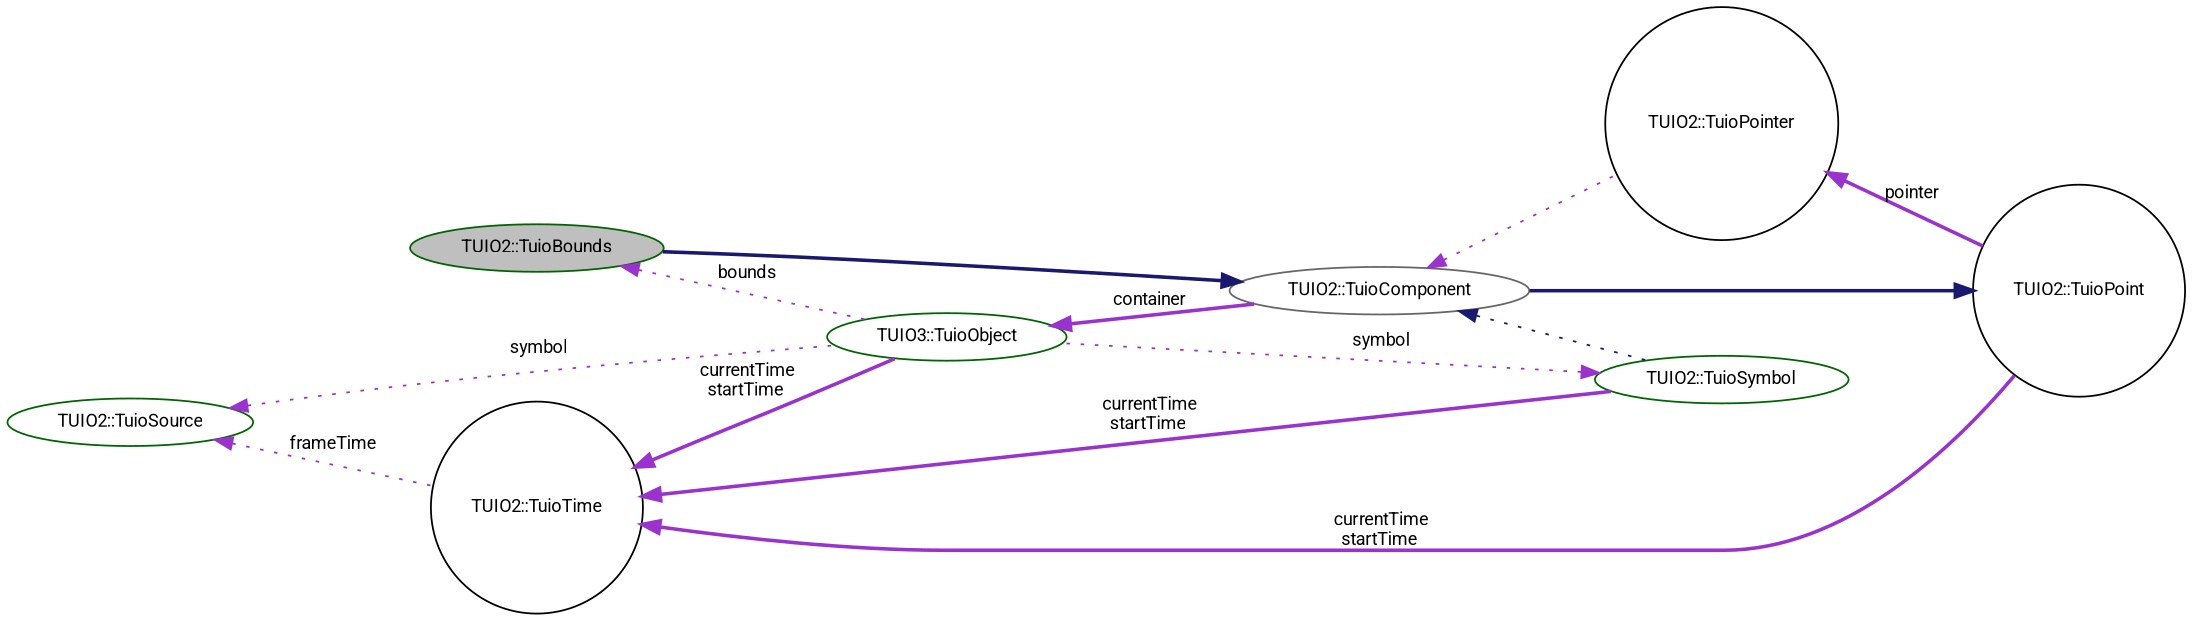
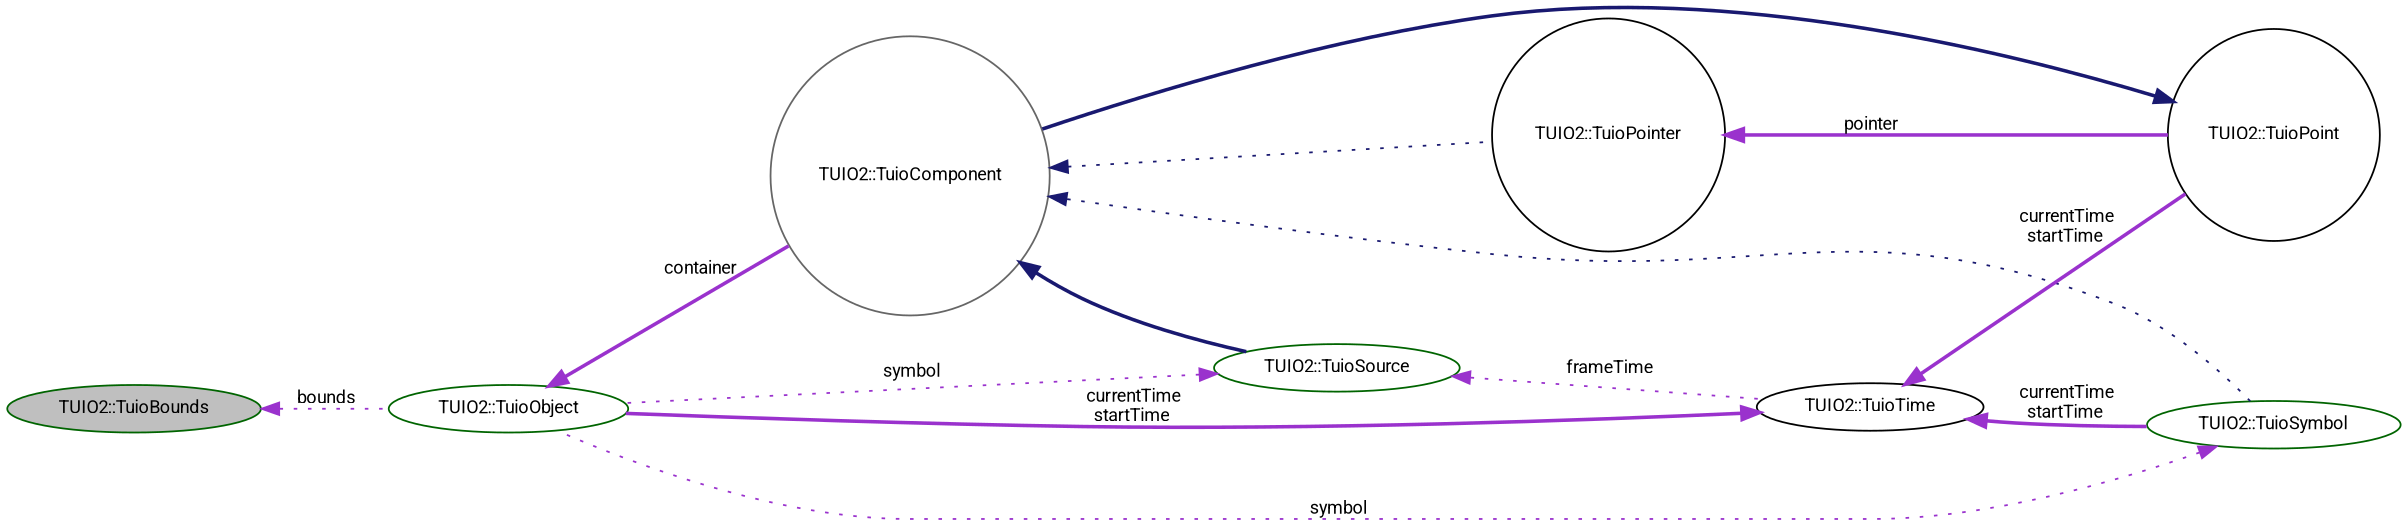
edge "TUIO2::TuioPointer" -> "TUIO2::TuioComponent": color darkorchid3 -> midnightblue
edge "TUIO2::TuioBounds" -> "TUIO2::TuioComponent": now "TUIO2::TuioSource" -> "TUIO2::TuioComponent"
node "TUIO2::TuioComponent": shape ellipse -> circle
node "TUIO3::TuioObject": label "TUIO3::TuioObject" -> "TUIO2::TuioObject"
node "TUIO2::TuioTime": shape circle -> ellipse
